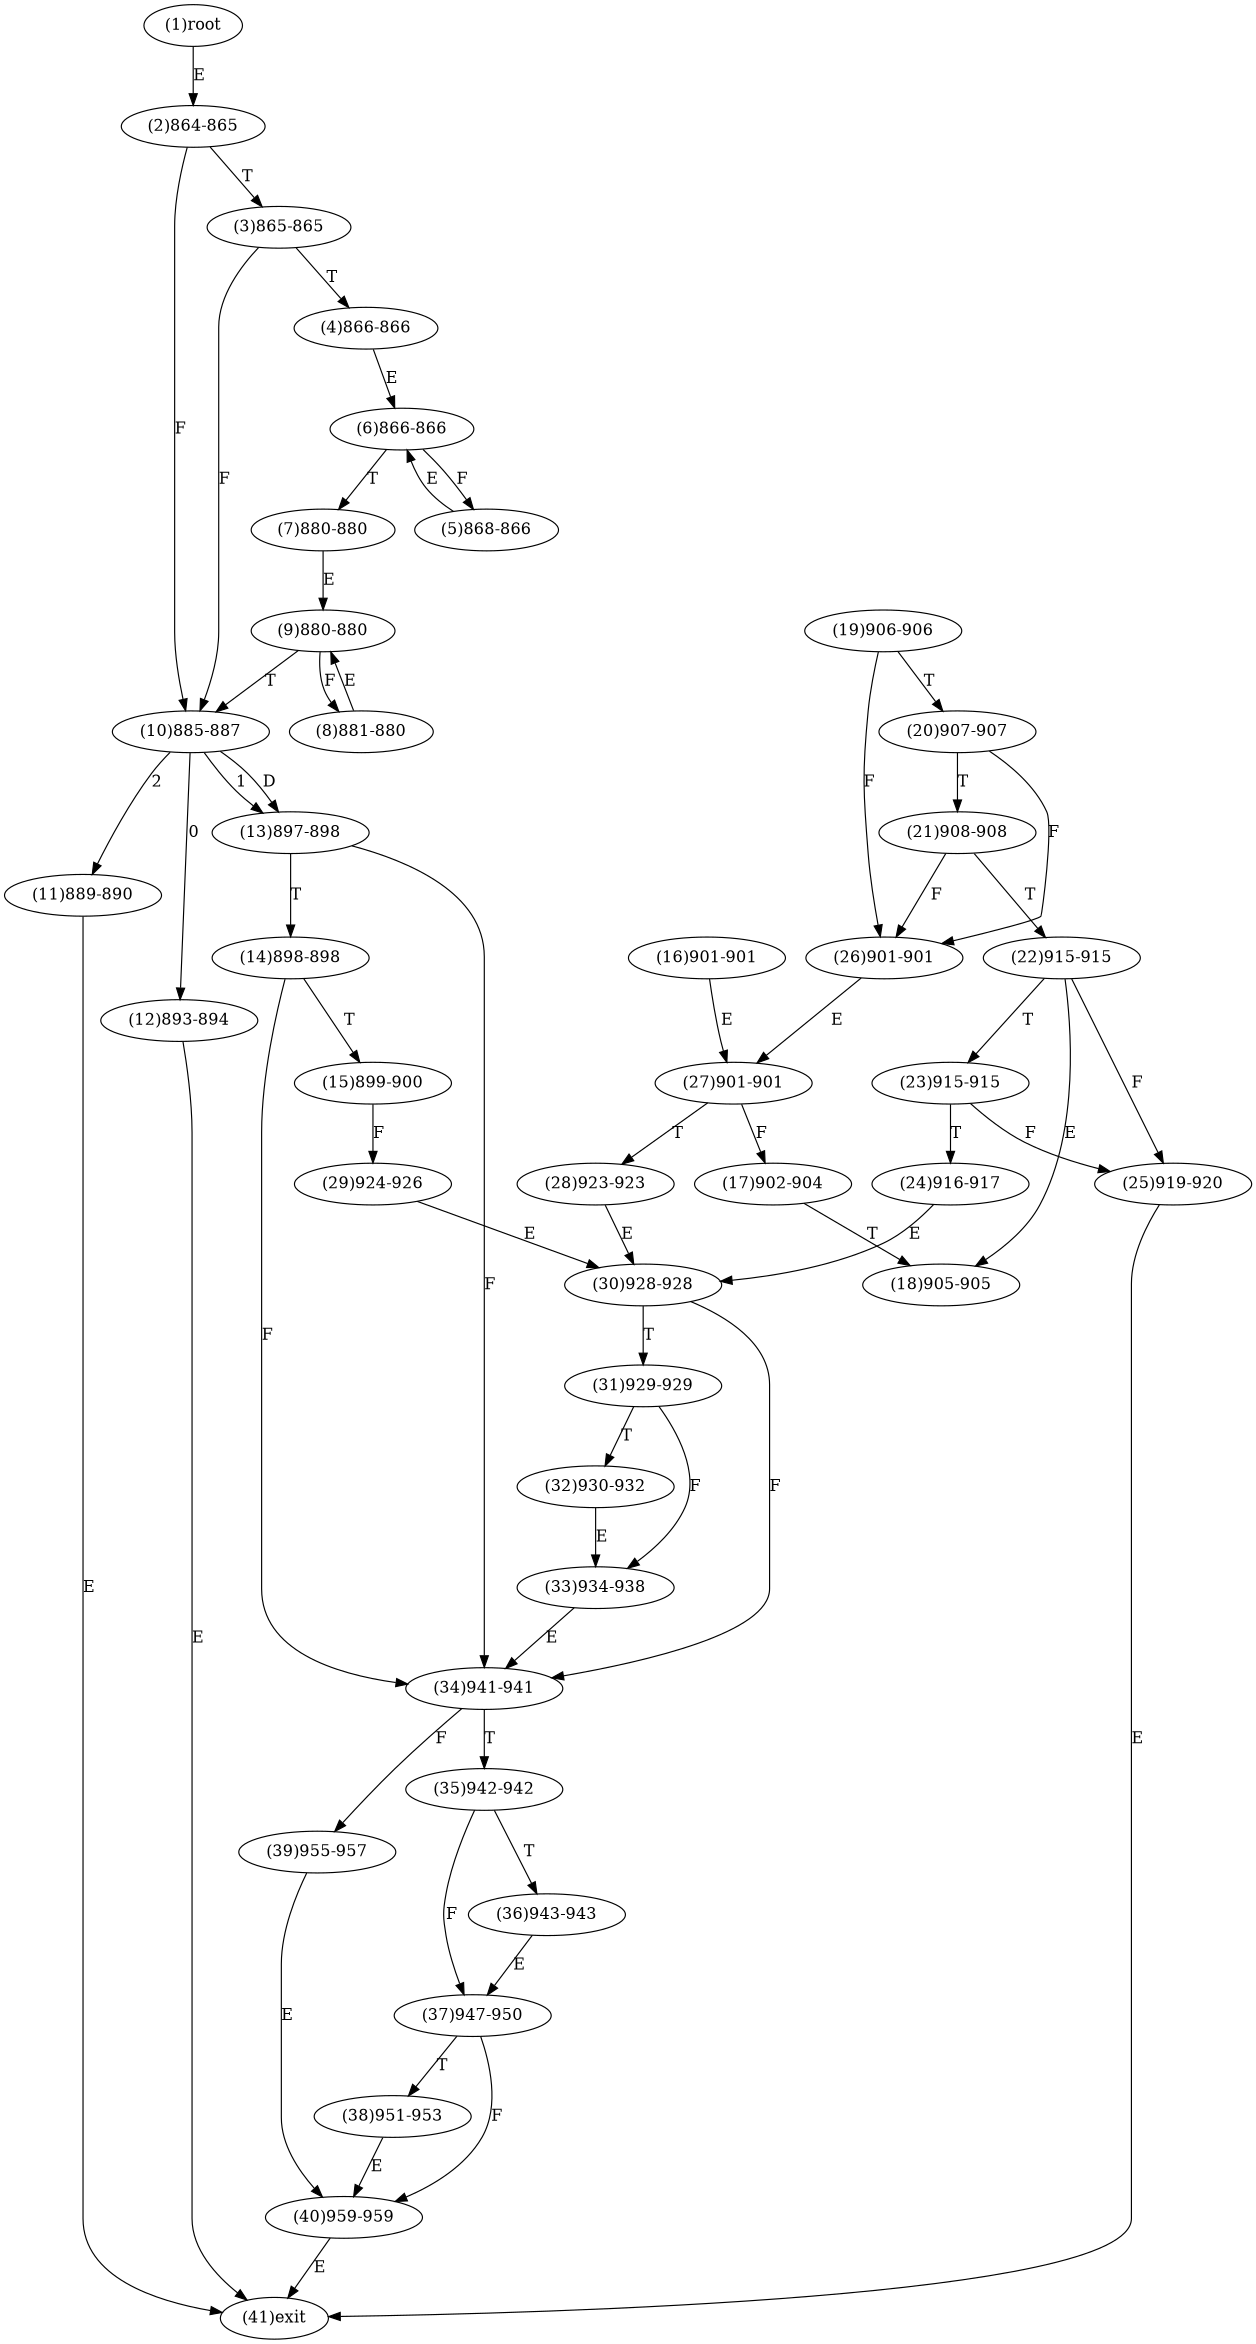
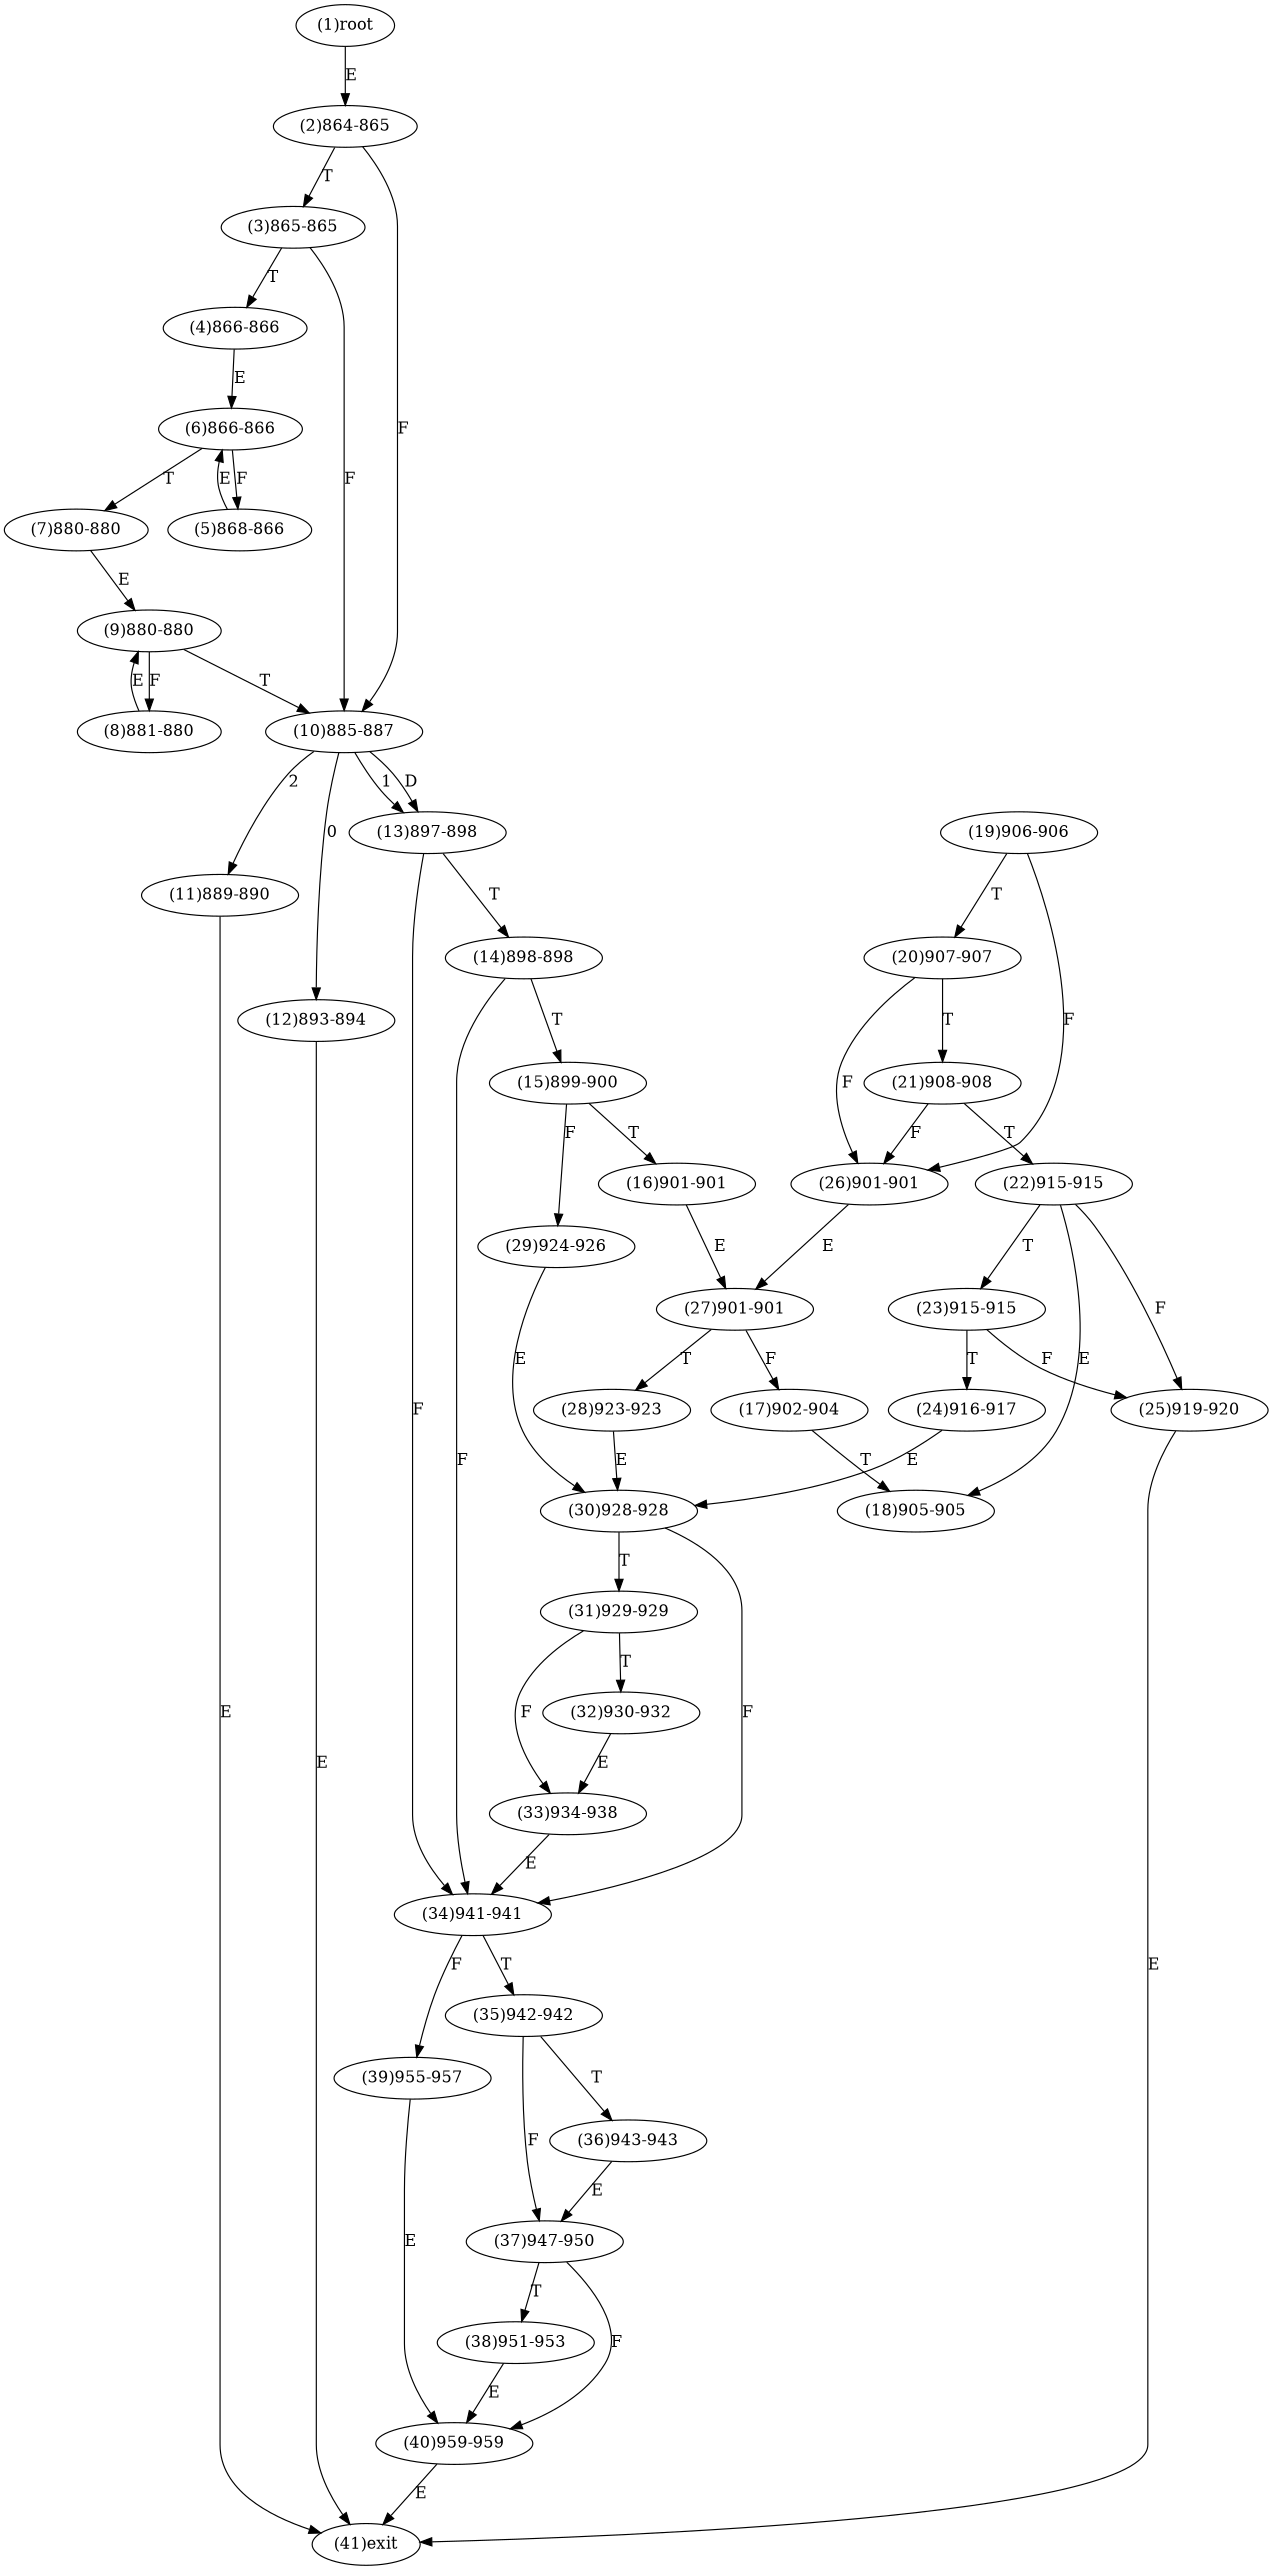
edge "(15)899-900" -> "(16)901-901": added, label "T"
